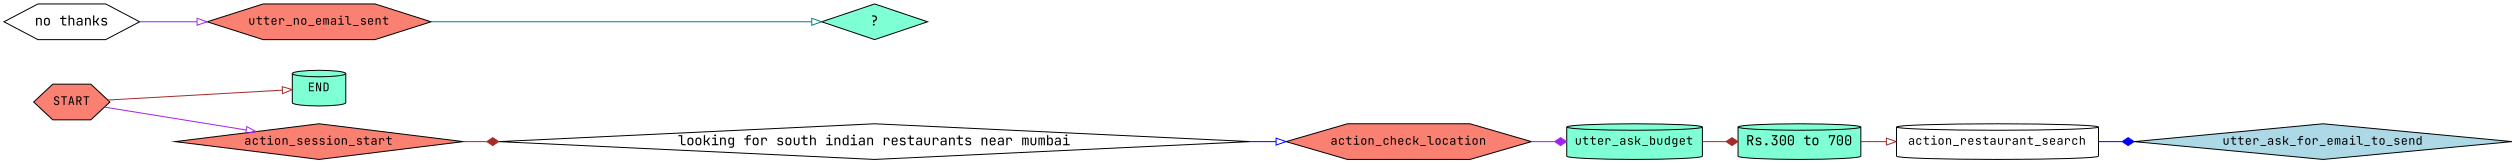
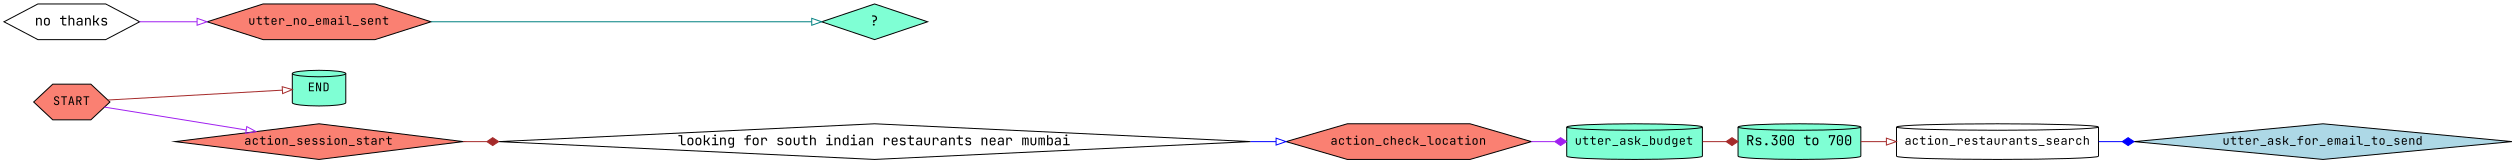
node "action_restaurant_search": label "action_restaurant_search" -> "action_restaurants_search"
